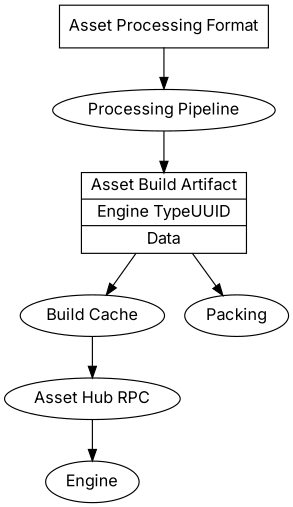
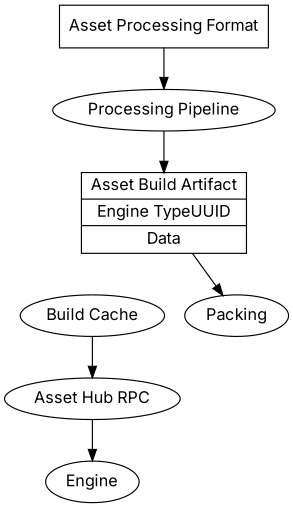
edge "Asset Build Artifact" -> "Build Cache": removed
